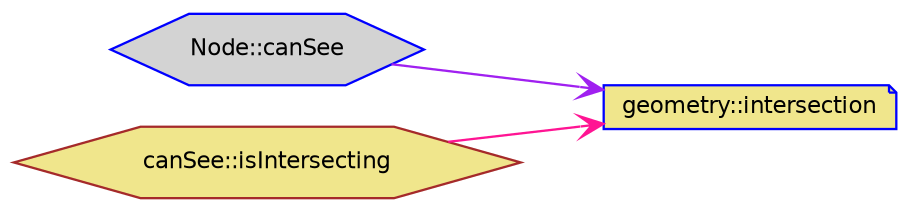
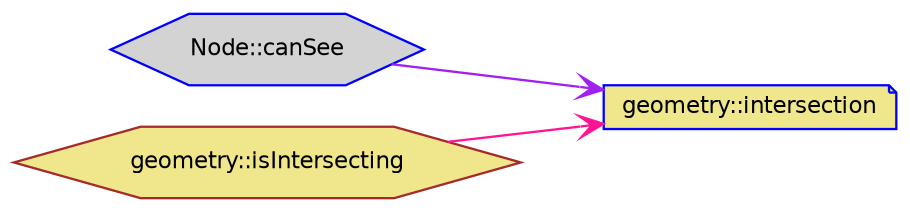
node "canSee::isIntersecting": label "canSee::isIntersecting" -> "geometry::isIntersecting"
